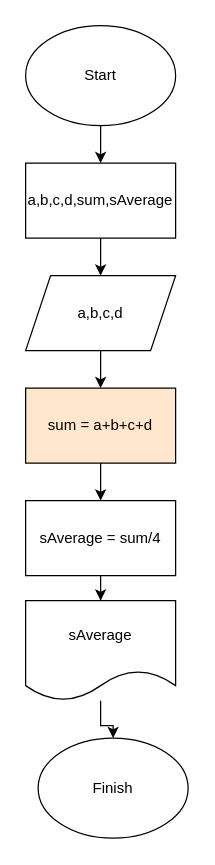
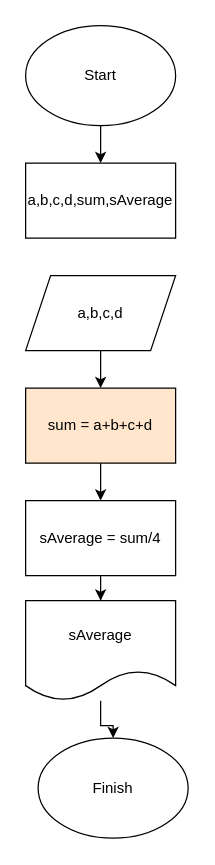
edge "a,b,c,d,sum,sAverage" -> "a,b,c,d": removed
